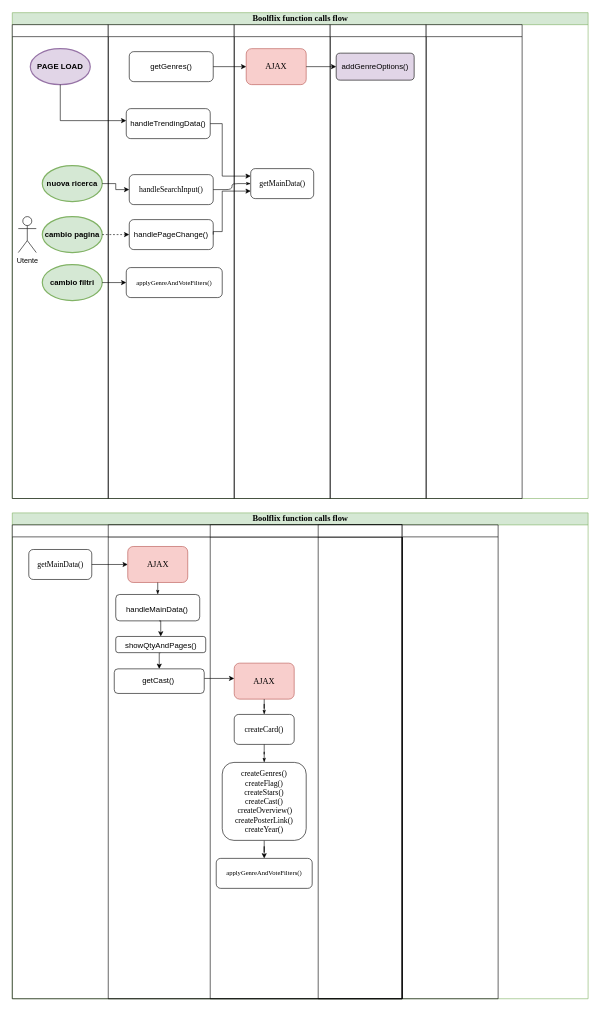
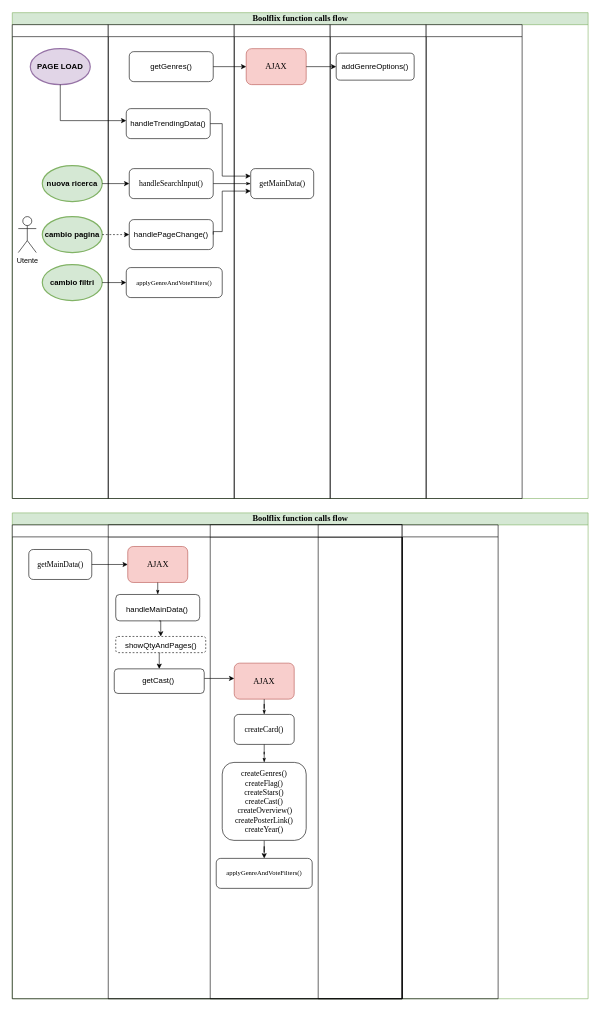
node "addGenreOptions()": fillcolor #e1d5e7 -> #ffffff
node "handleSearchInput()": moved (171, 189) -> (171, 183)
node "showQtyAndPages()": style solid -> dashed
